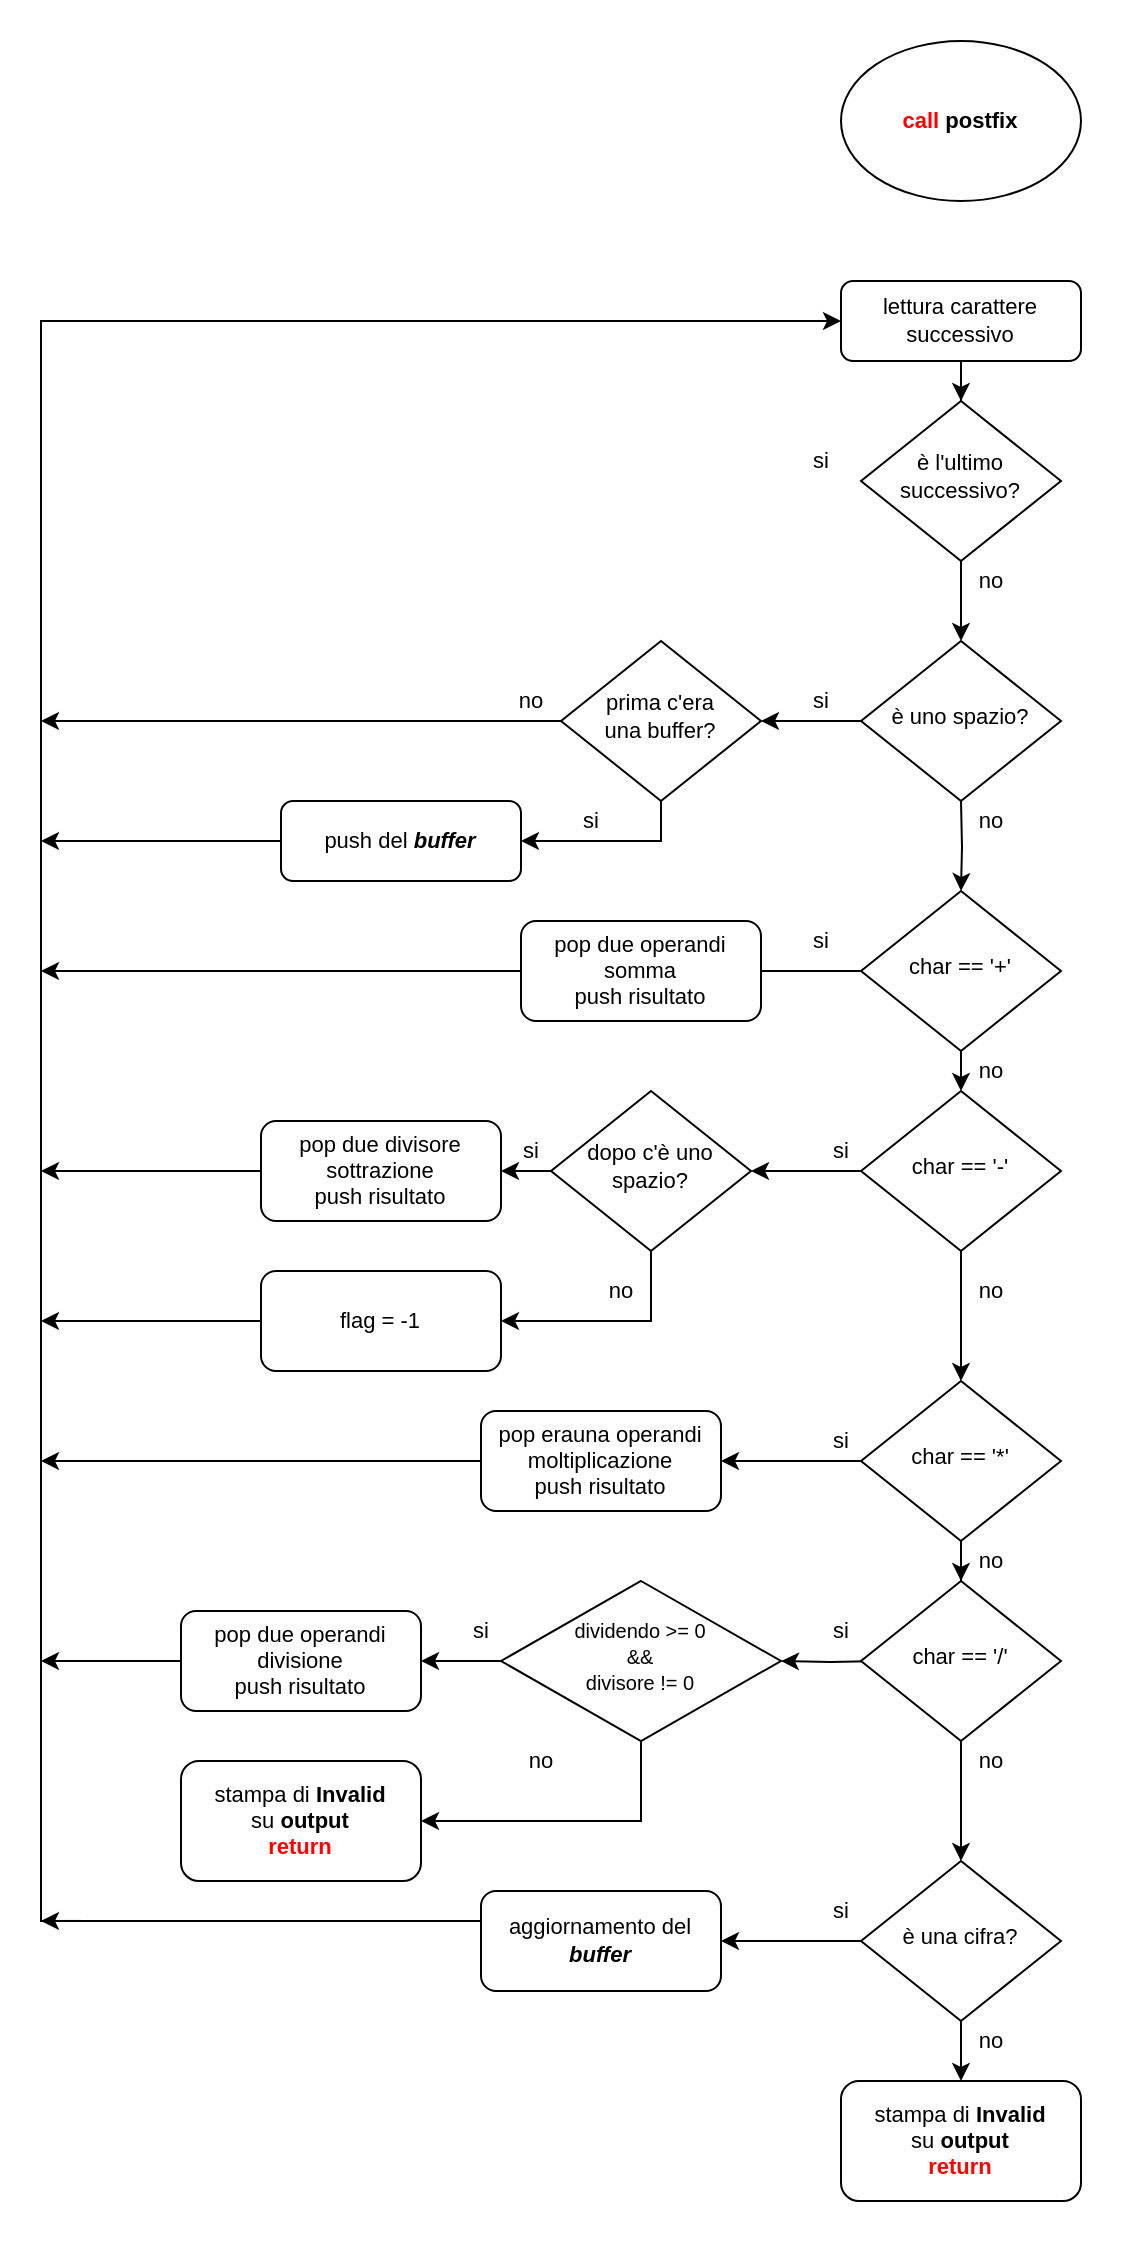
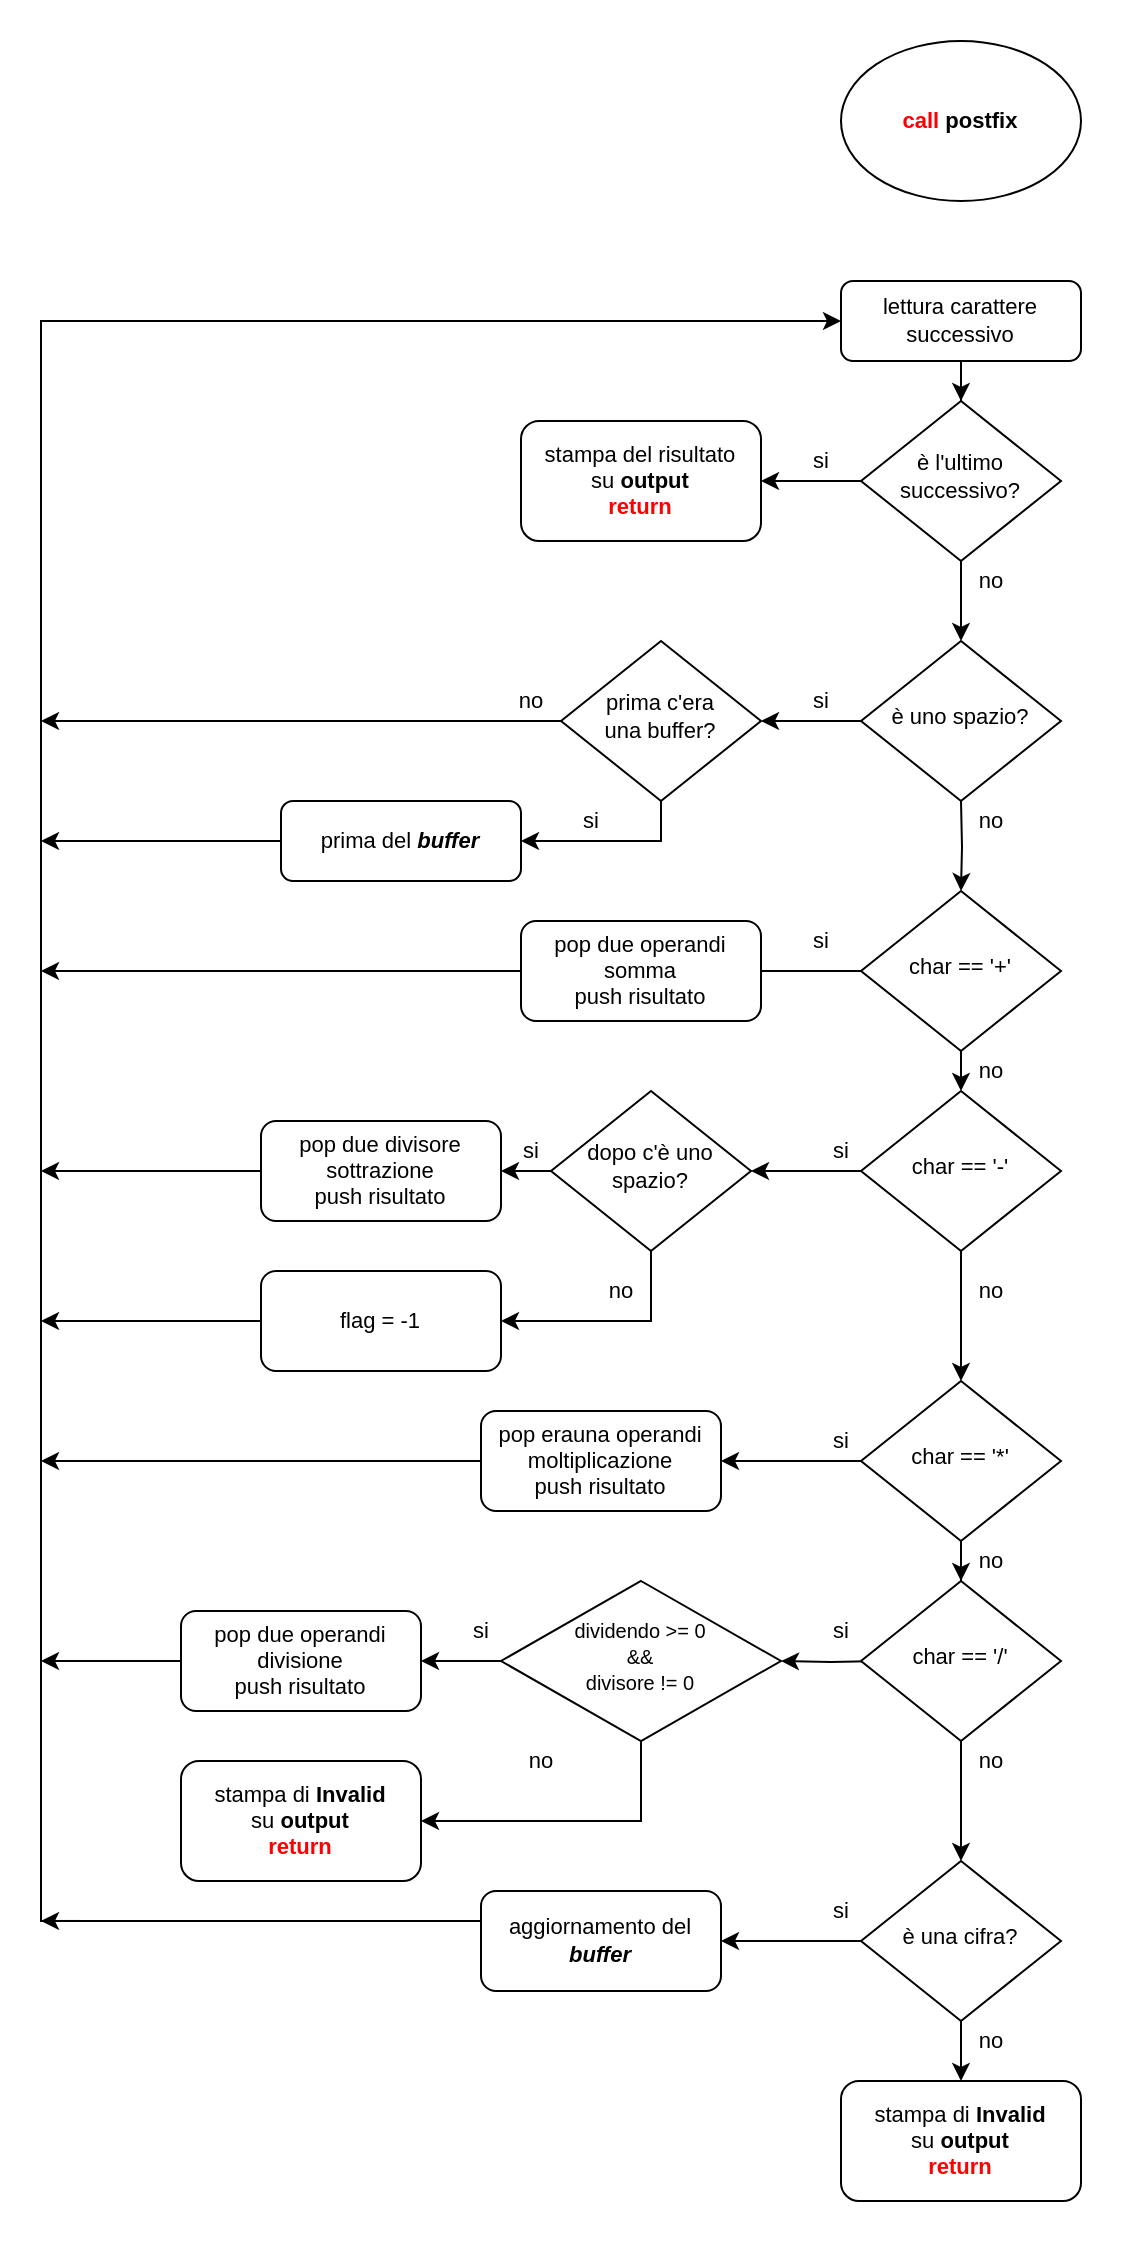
node "stampa del risultato su output return": added
edge "è l'ultimo successivo?" -> "stampa del risultato su output return": added
node "push del buffer": label "push del buffer" -> "prima del buffer"
